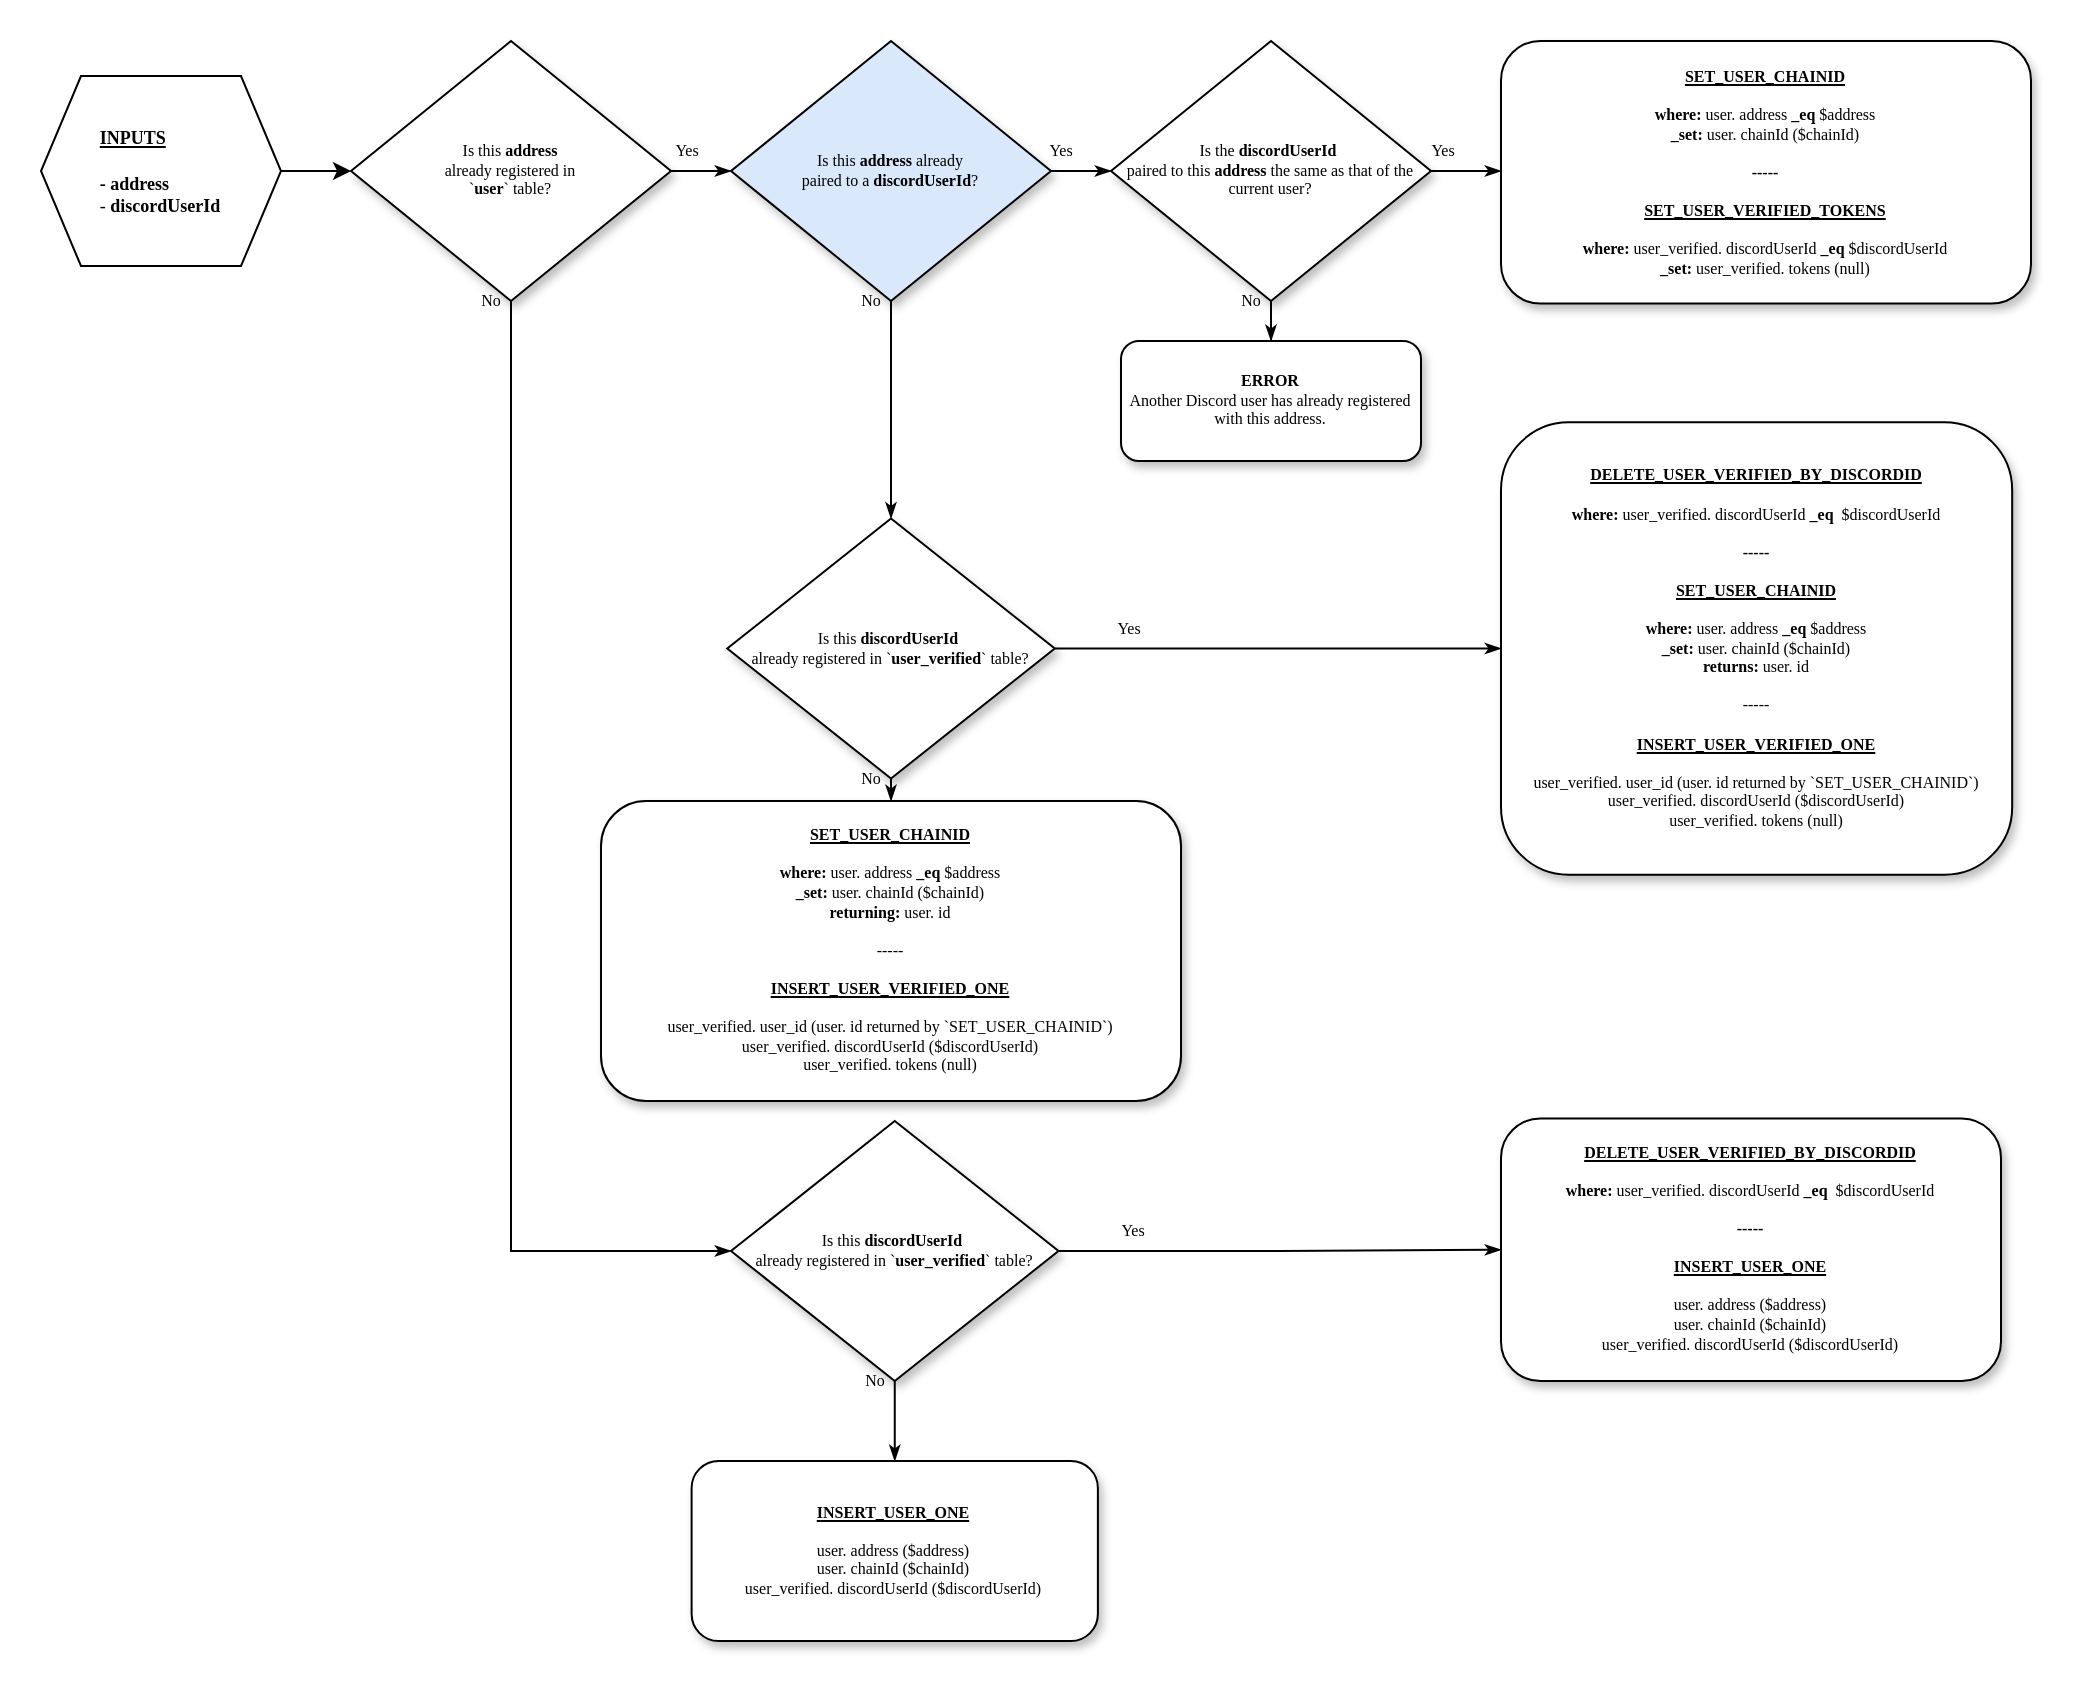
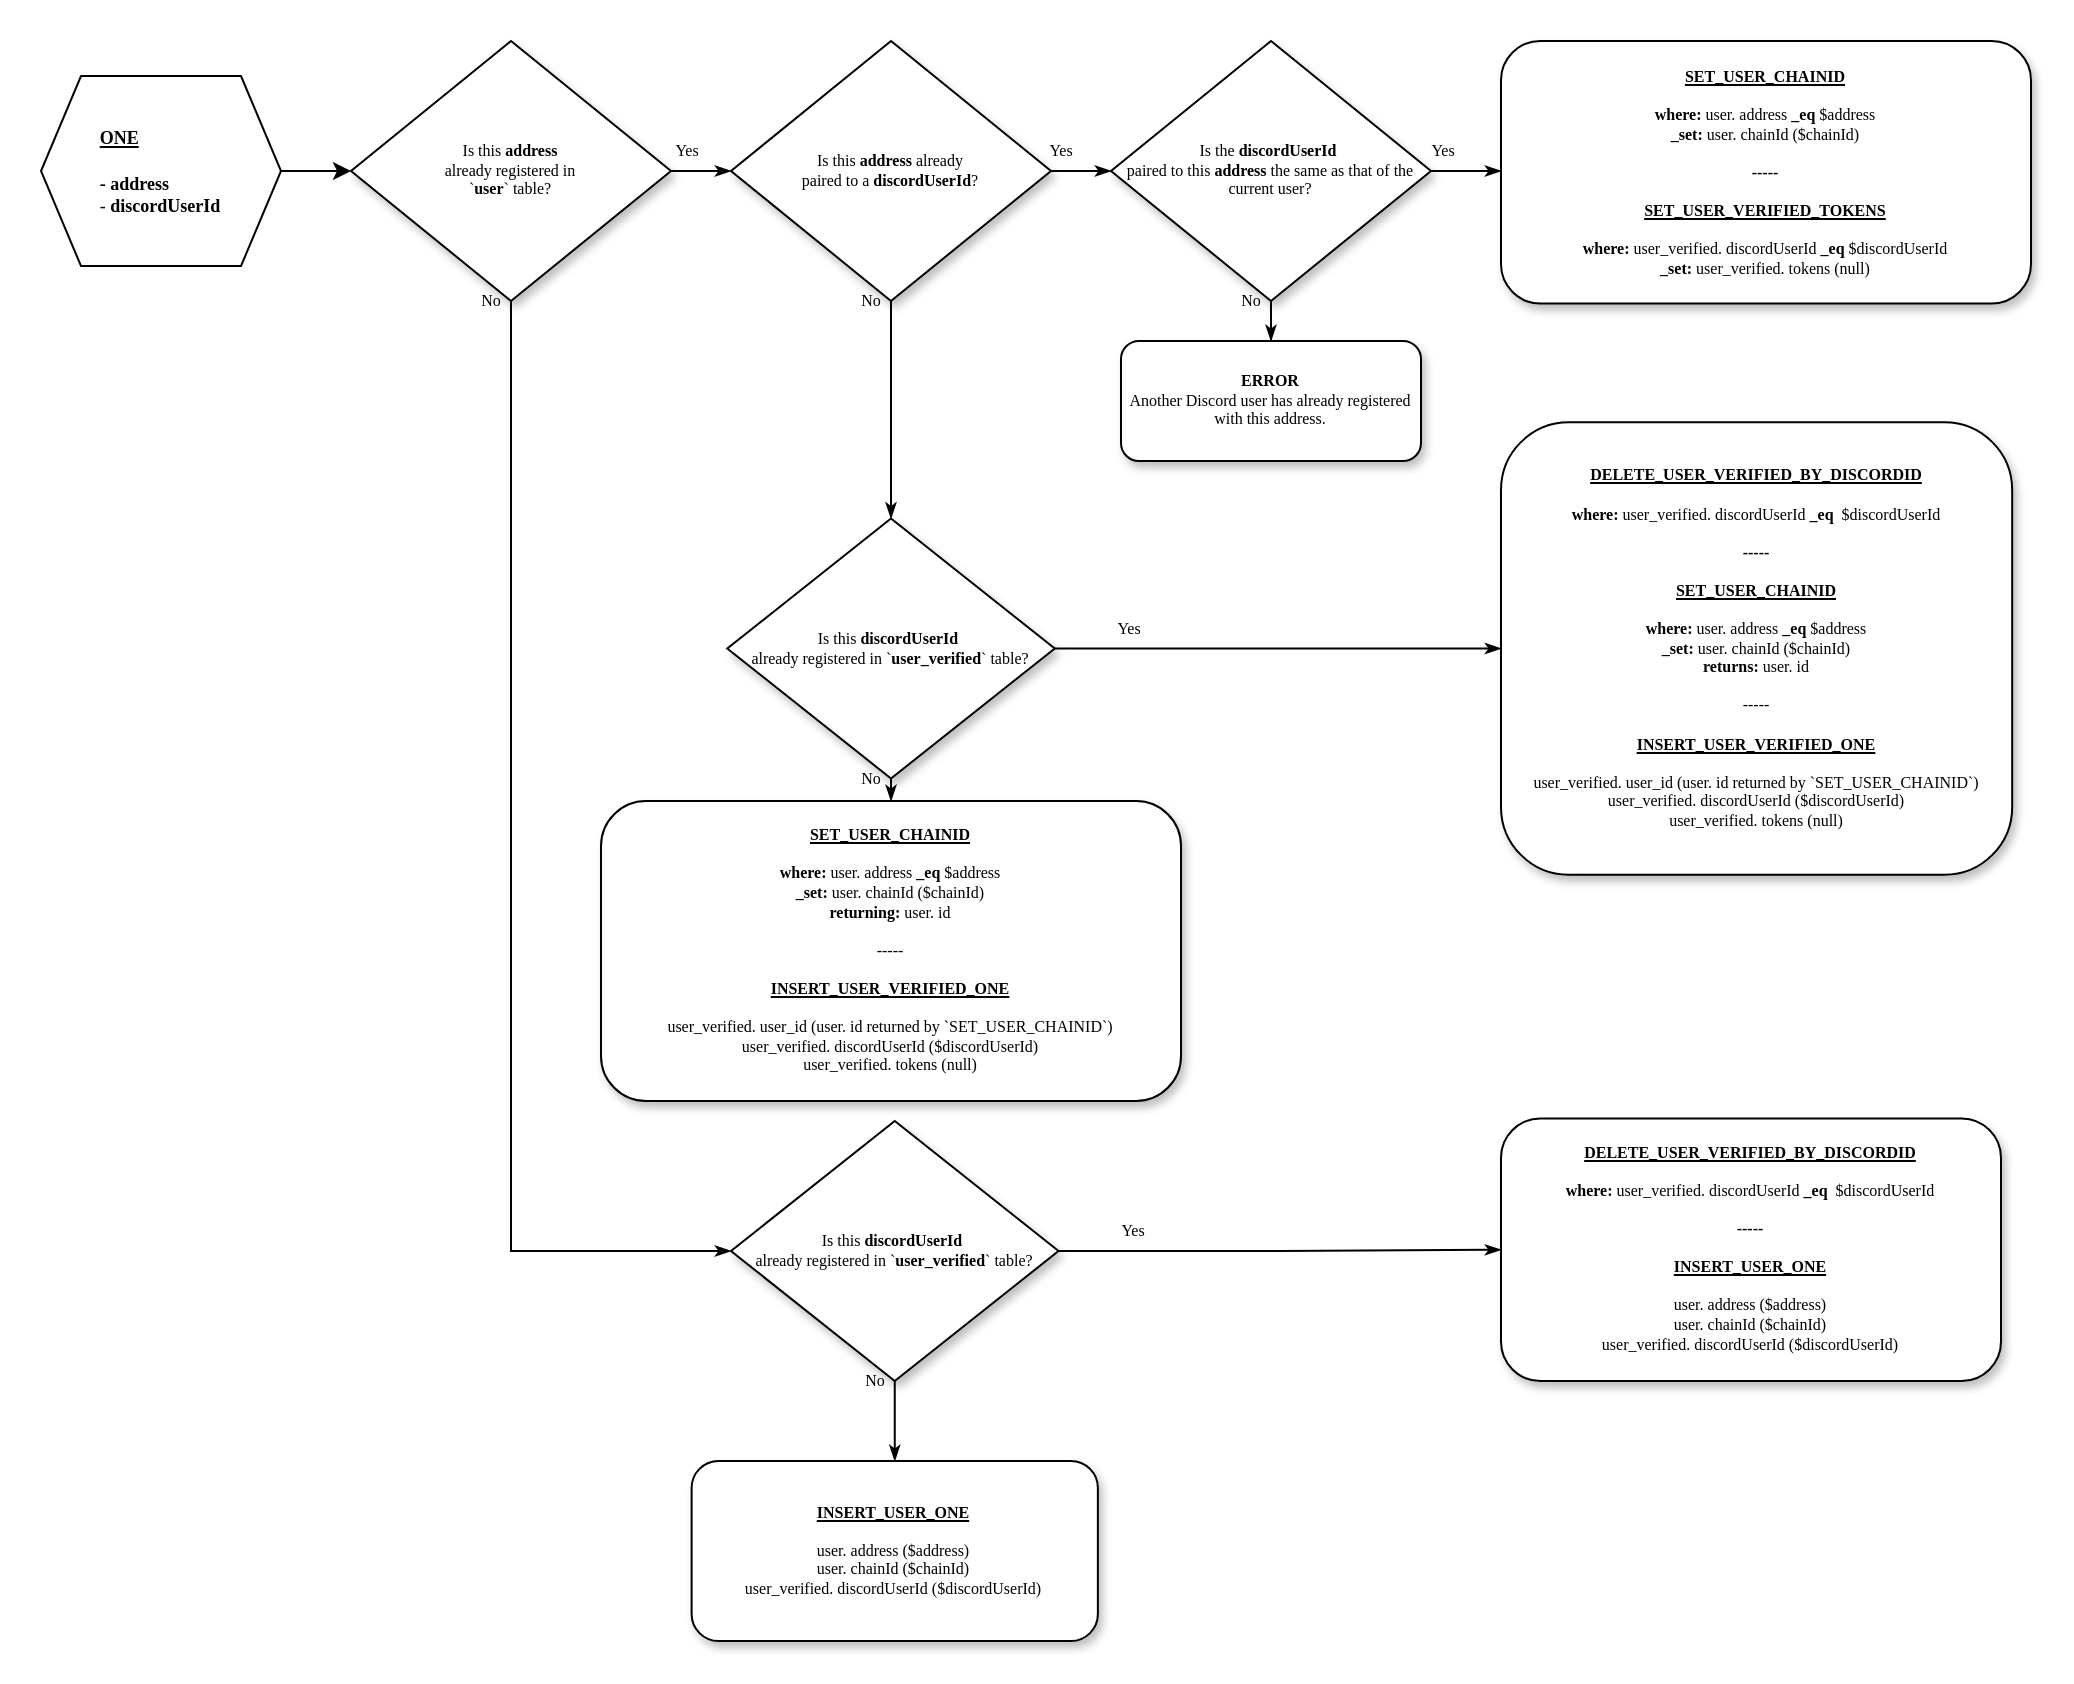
node "INPUTS - address - discordUserId": label "INPUTS - address - discordUserId" -> "ONE - address - discordUserId"
node "Is this address already paired to a discordUserId?": fillcolor #dae8fc -> #ffffff
